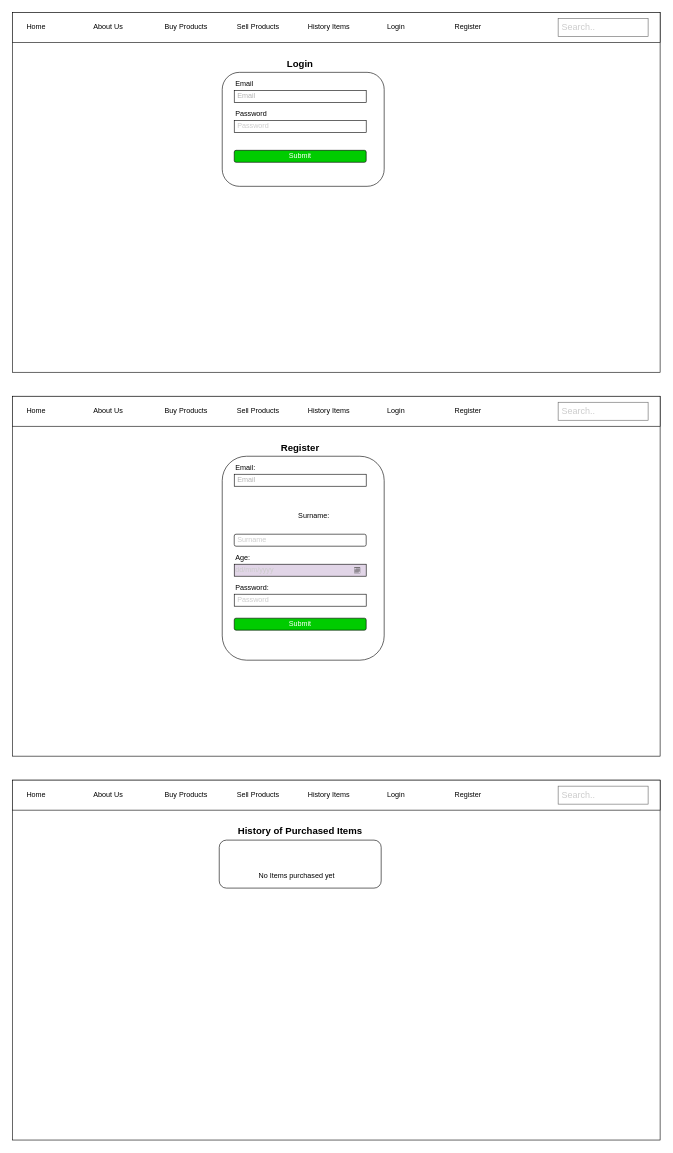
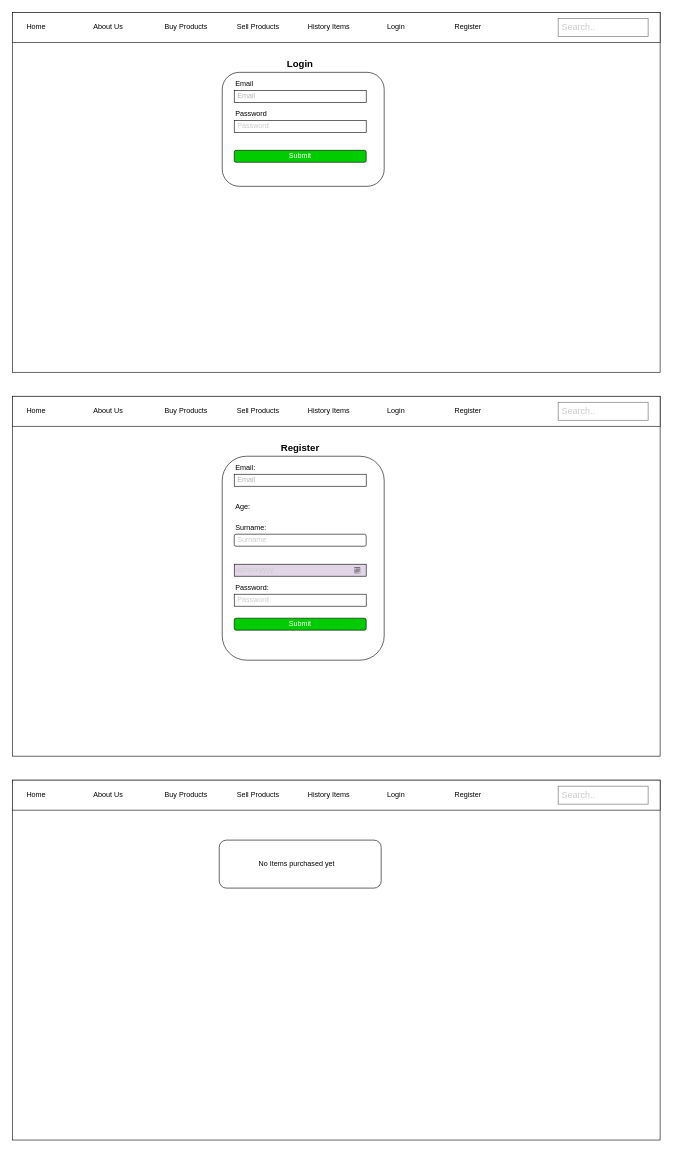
node "Surname:": moved (315, 516) -> (252, 528)
node "Age:": moved (252, 558) -> (252, 507)
node "History of Purchased Items": removed
node "No Items purchased yet": moved (299, 876) -> (299, 864)
